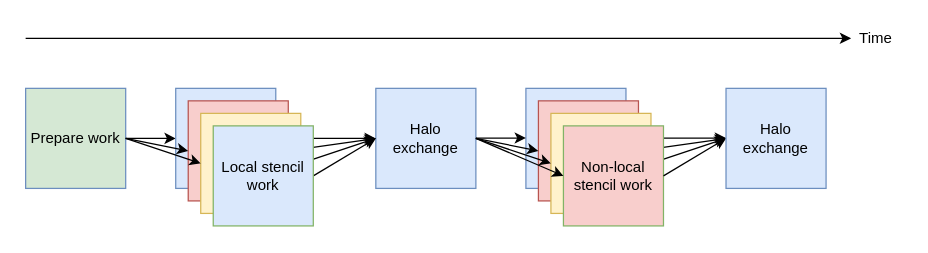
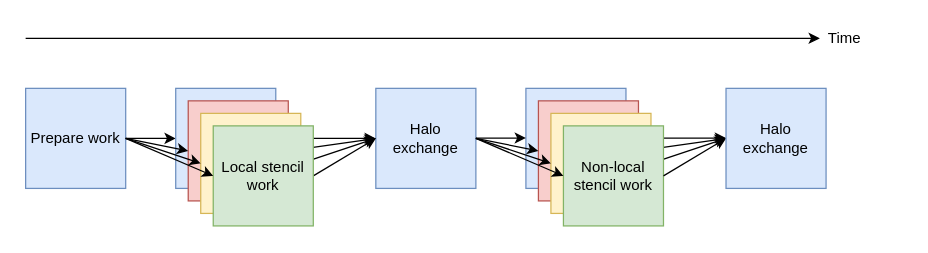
node "Time": moved (876, 38) -> (844, 38)
node "Prepare work": fillcolor #d5e8d4 -> #dae8fc
edge "Prepare work" -> "Local stencil work": added
node "Local stencil work": fillcolor #dae8fc -> #d5e8d4
node "Non-local stencil work": fillcolor #f8cecc -> #d5e8d4
